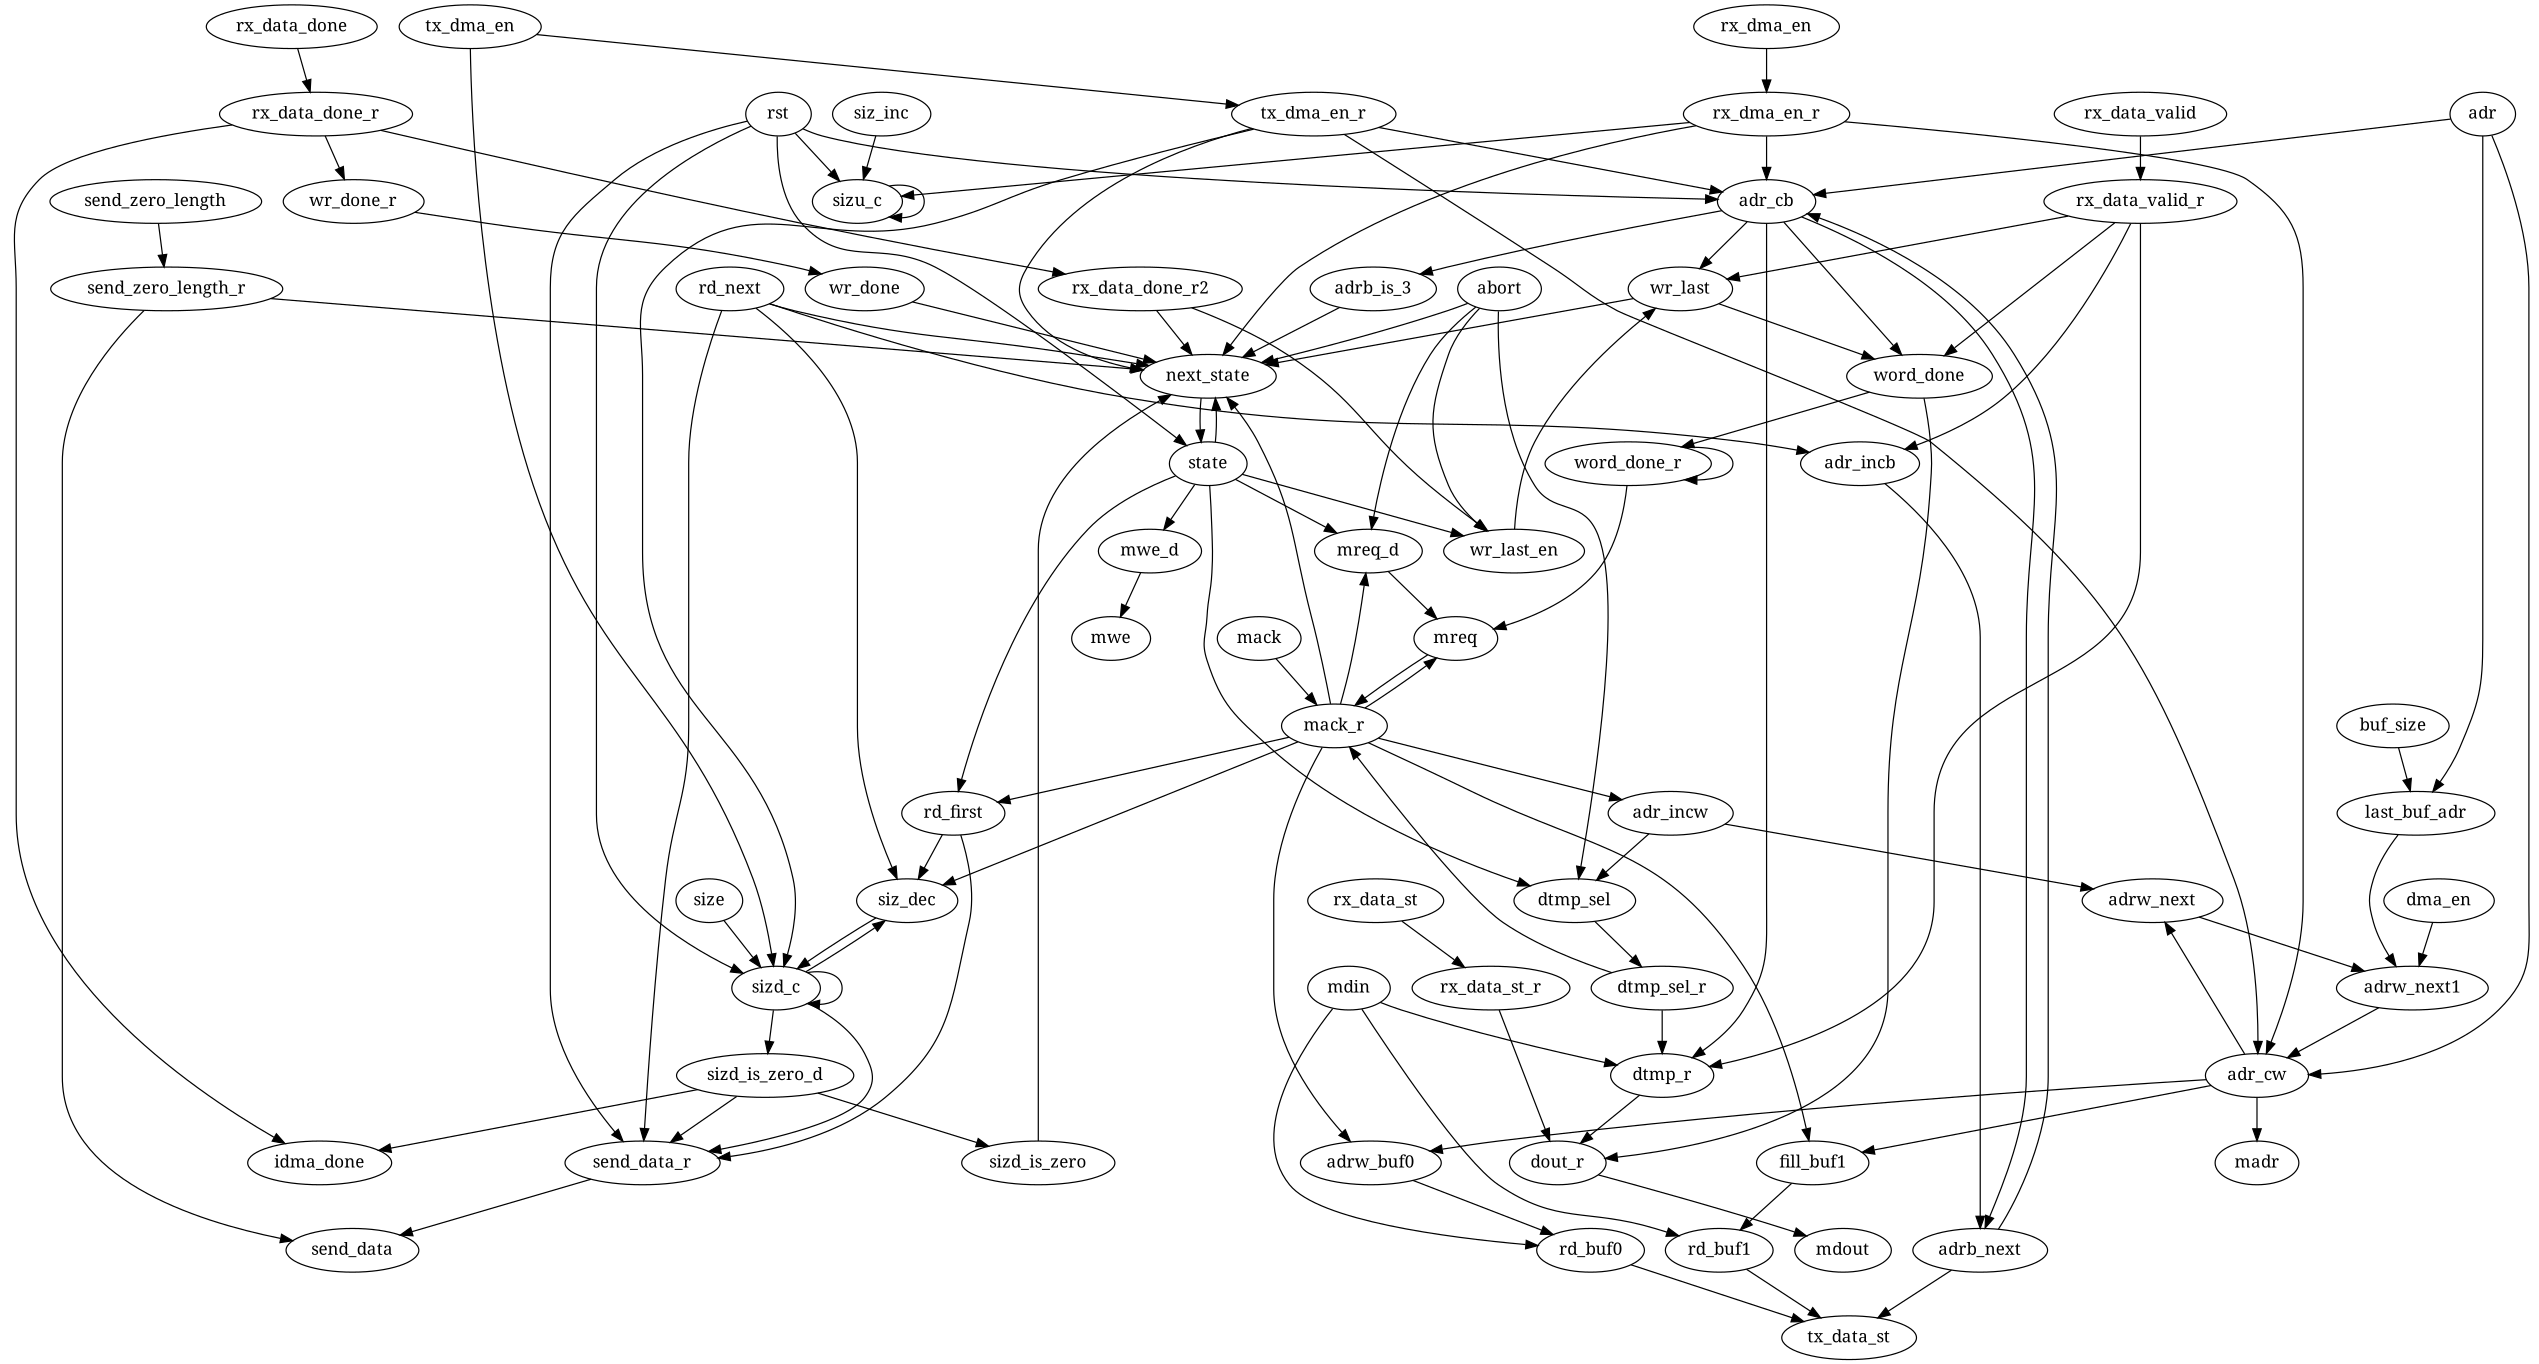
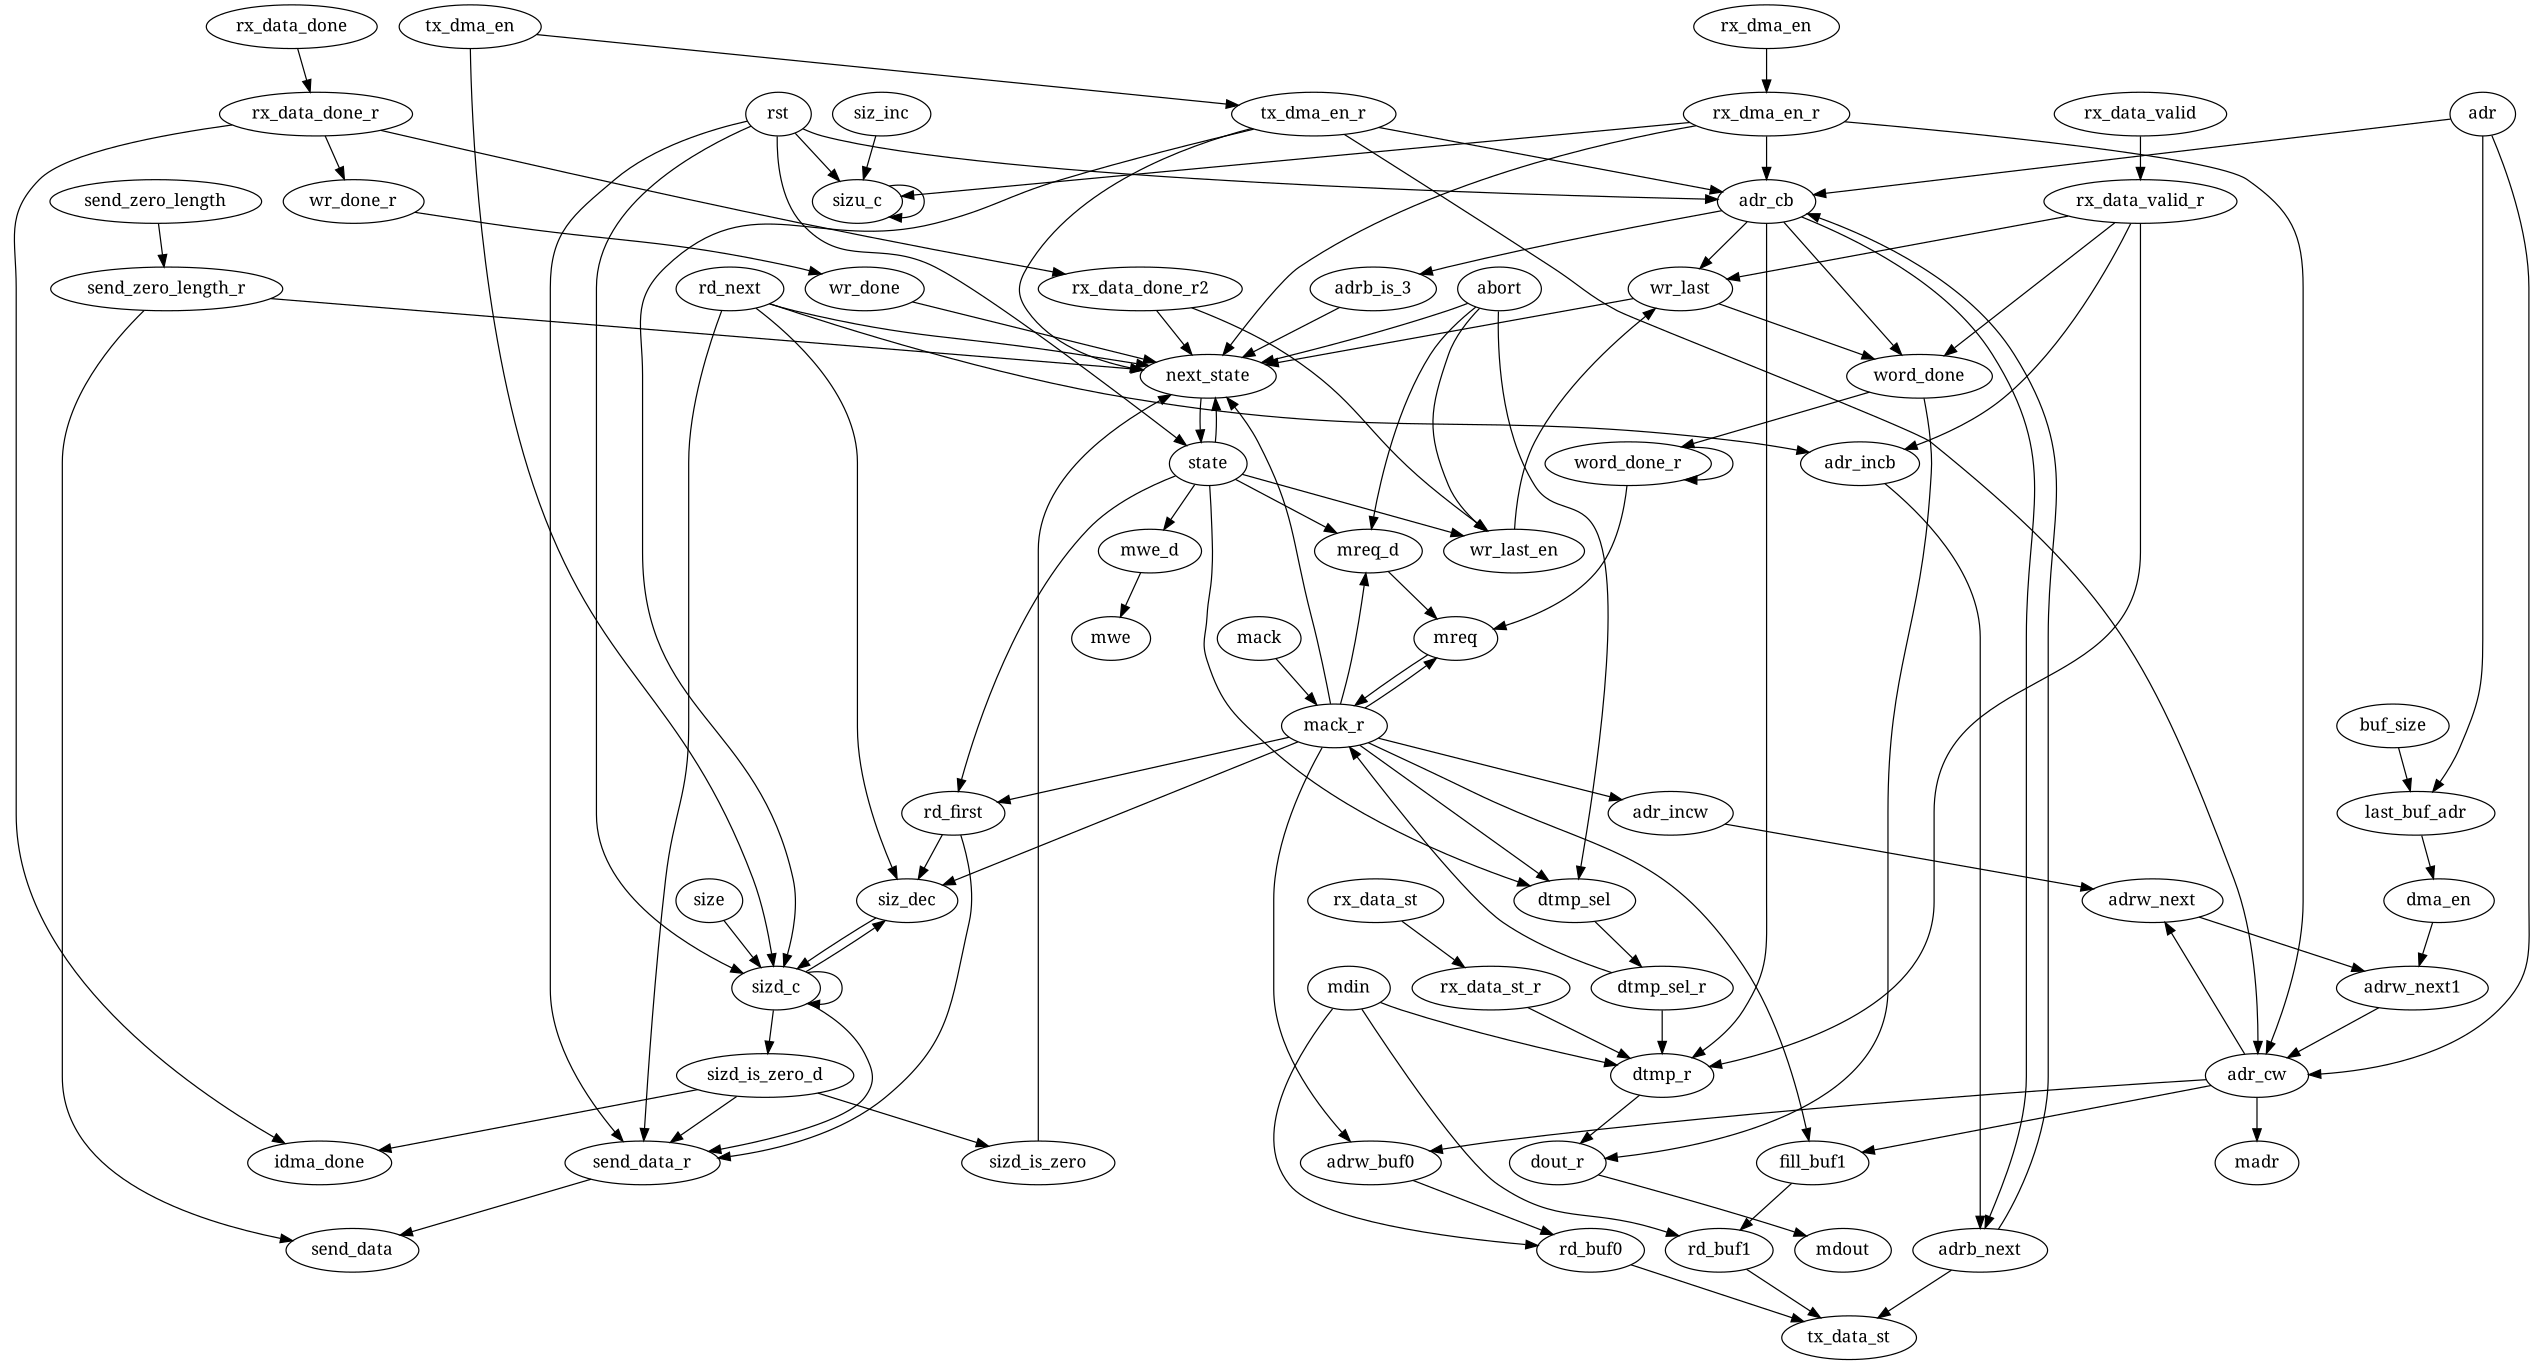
edge "adr_incw" -> "dtmp_sel": now "mack_r" -> "dtmp_sel"
edge "last_buf_adr" -> "adrw_next1": now "last_buf_adr" -> "dma_en"
edge "rx_data_st_r" -> "dout_r": now "rx_data_st_r" -> "dtmp_r"
